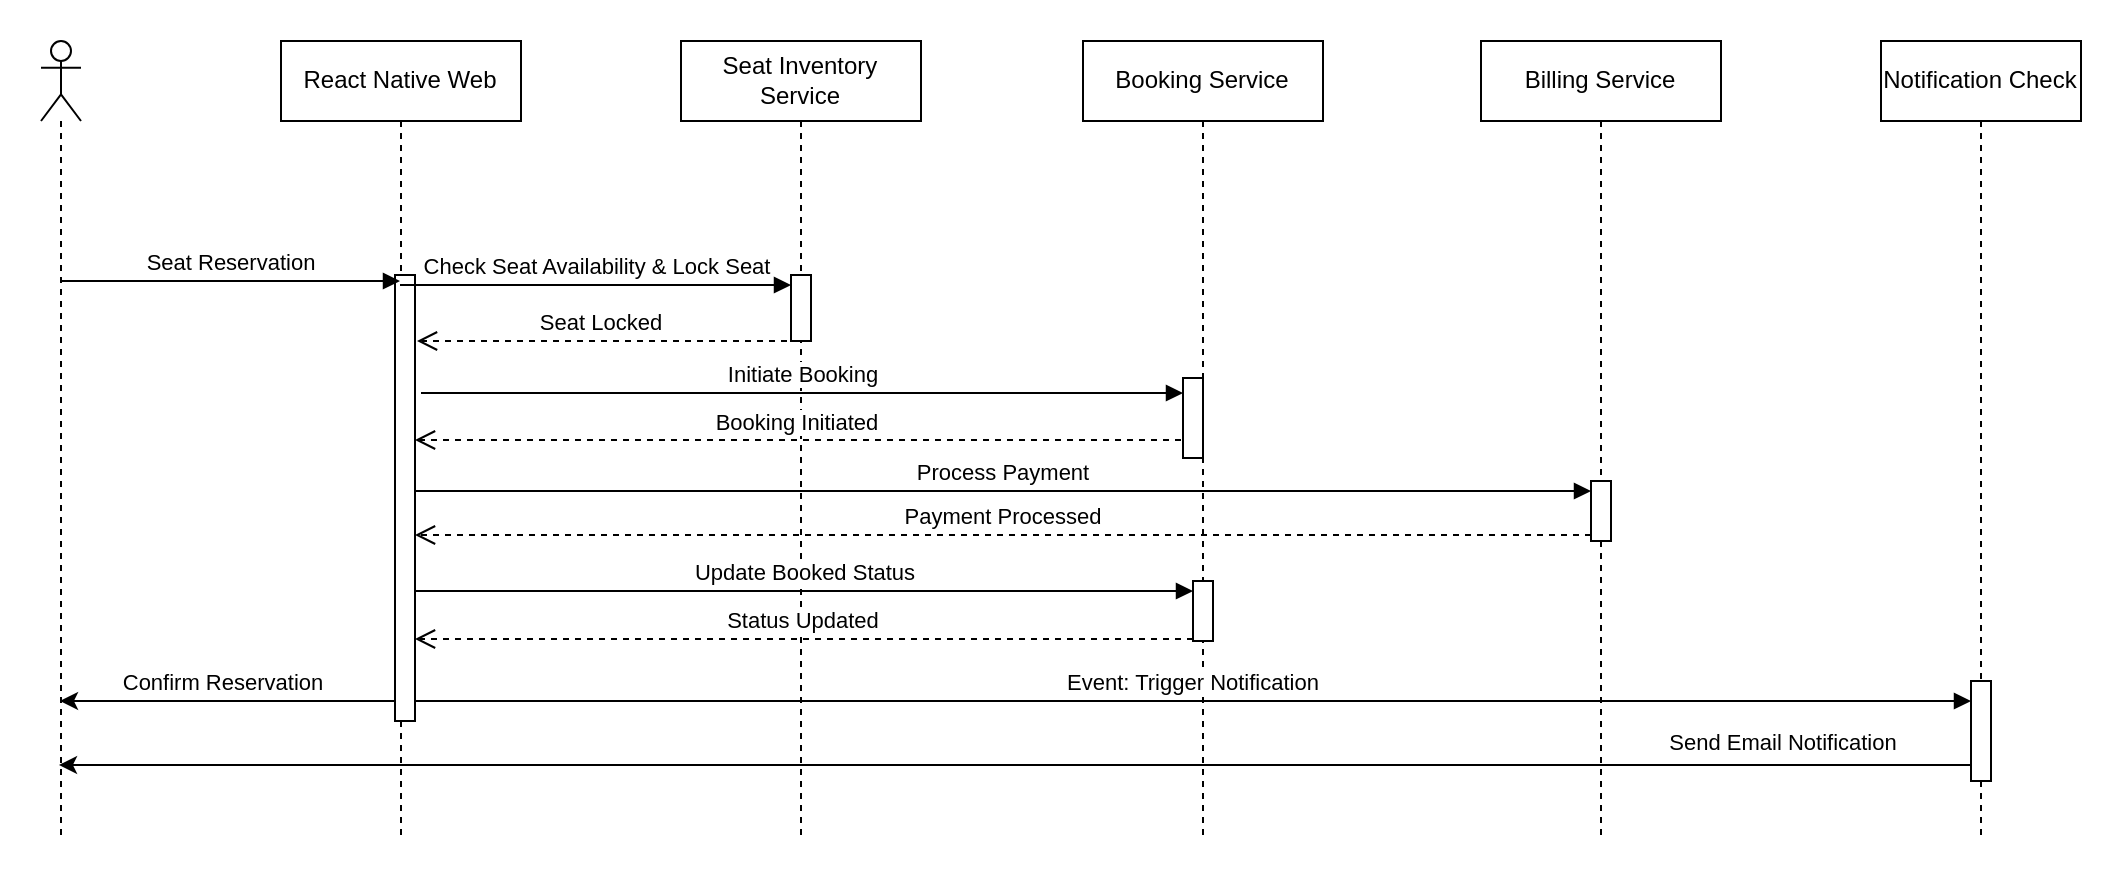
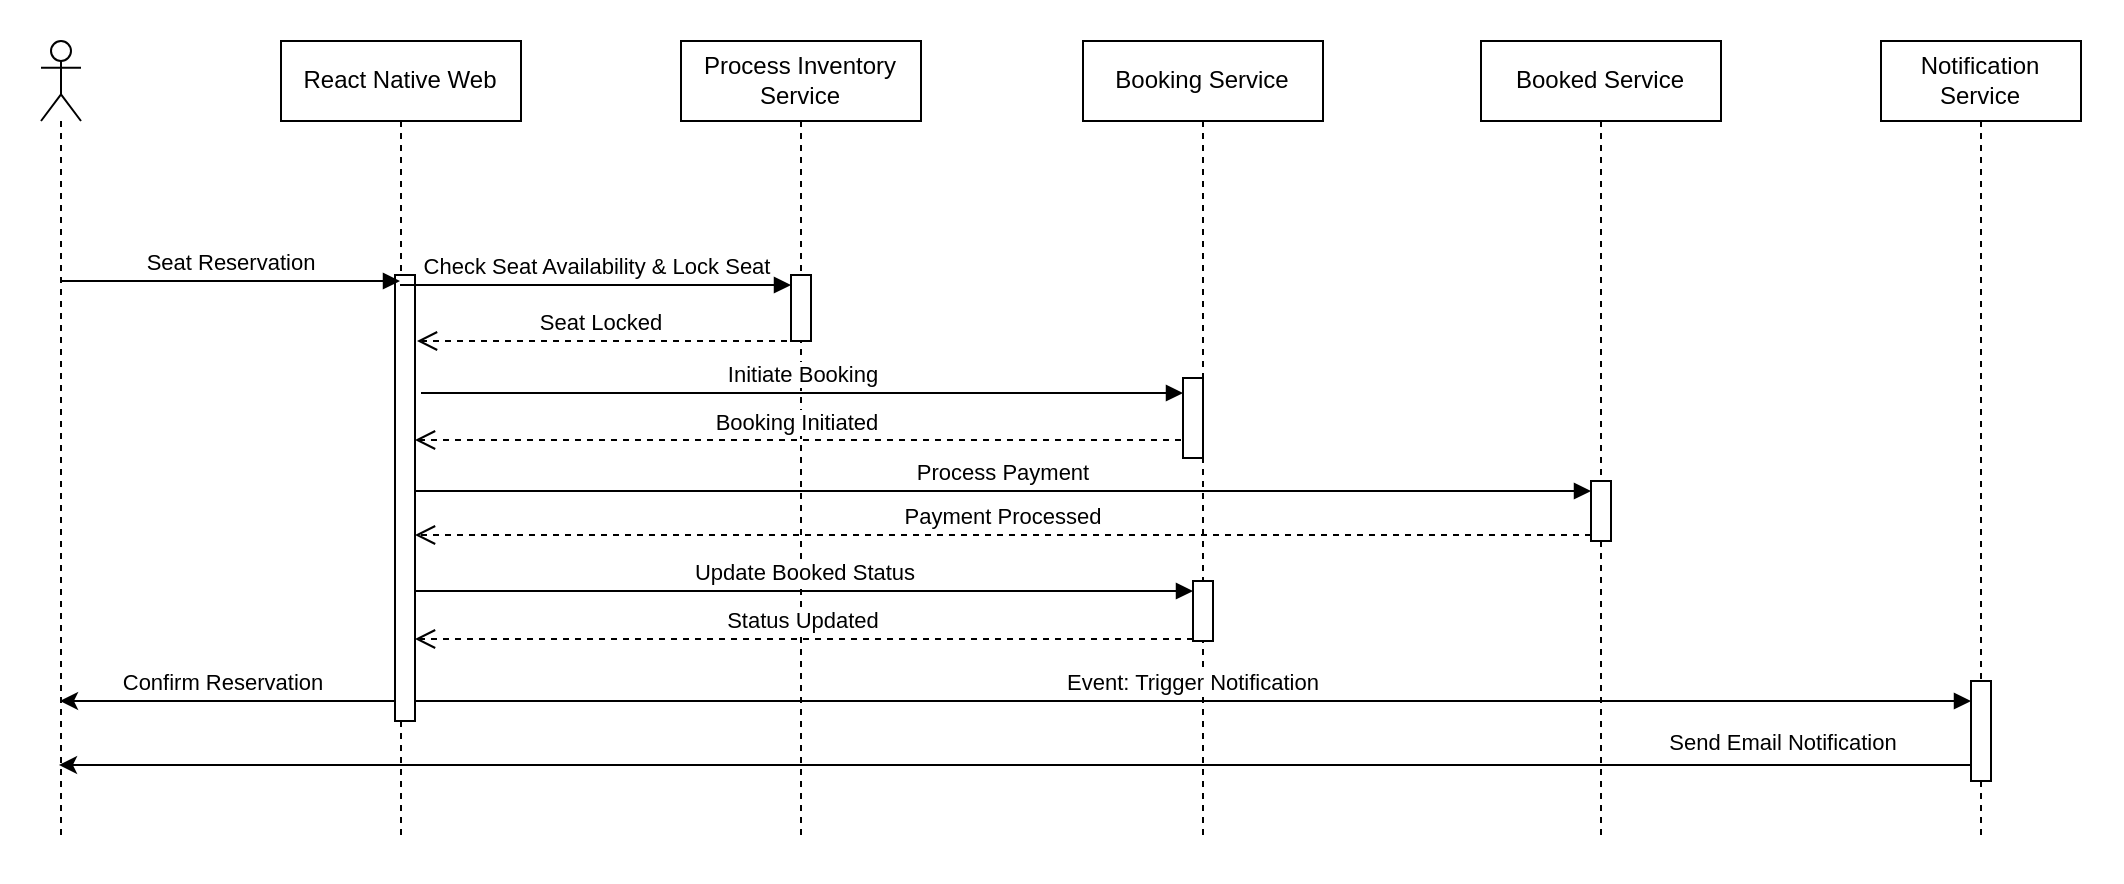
node "Seat Inventory Service": label "Seat Inventory Service" -> "Process Inventory Service"
node "Billing Service": label "Billing Service" -> "Booked Service"
node "Notification Check": label "Notification Check" -> "Notification Service"
